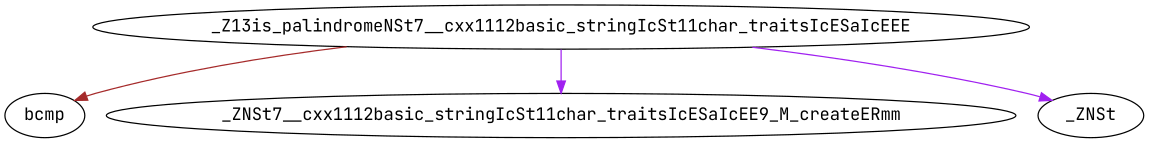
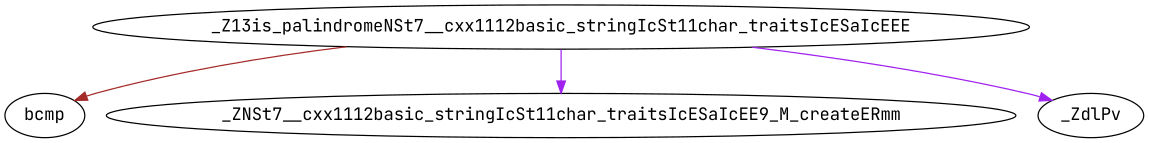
node "_ZNSt": label "_ZNSt" -> "_ZdlPv"
